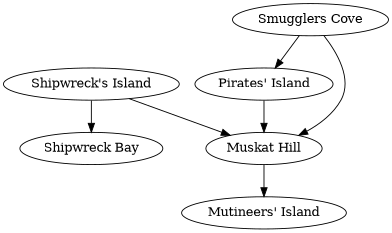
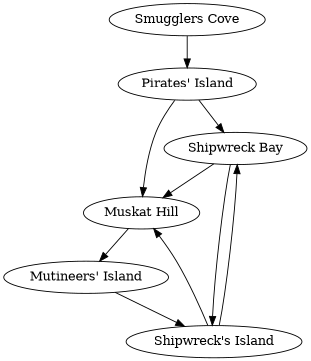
edge "Smugglers Cove" -> "Muskat Hill": now "Shipwreck Bay" -> "Muskat Hill"
edge "Pirates' Island" -> "Shipwreck Bay": added
edge "Shipwreck Bay" -> "Shipwreck's Island": added
edge "Mutineers' Island" -> "Shipwreck's Island": added
